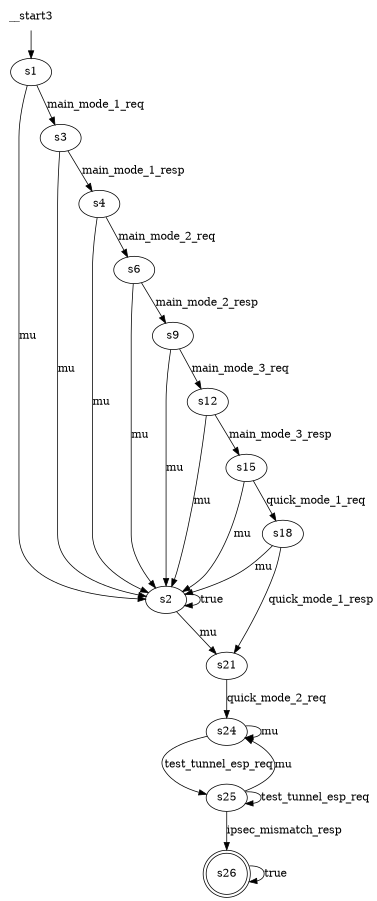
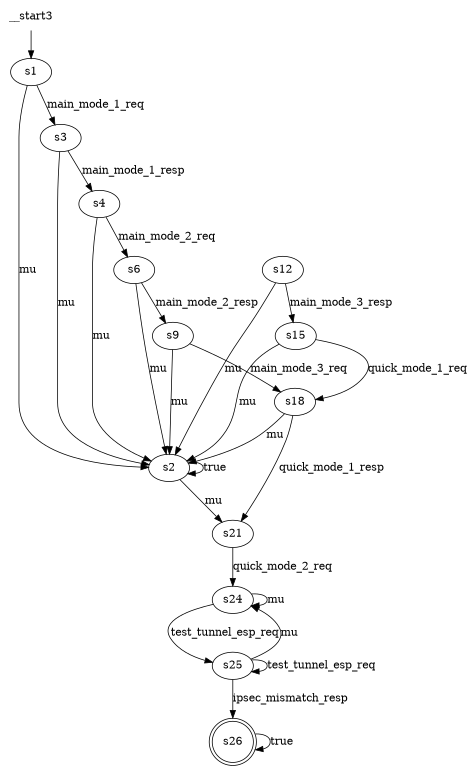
edge "s9" -> "s12": now "s9" -> "s18"
